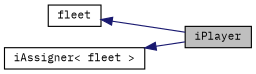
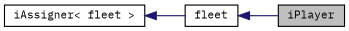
edge "iPlayer" -> "iAssigner< fleet >": now "fleet" -> "iAssigner< fleet >"
